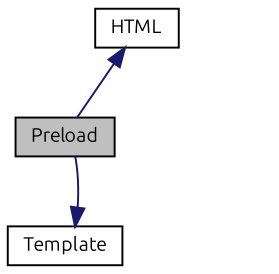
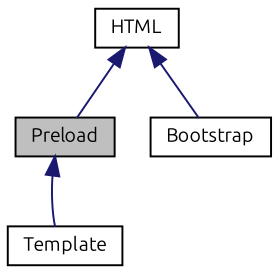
node "Bootstrap": added
edge "Preload" -> "Template": reversed
